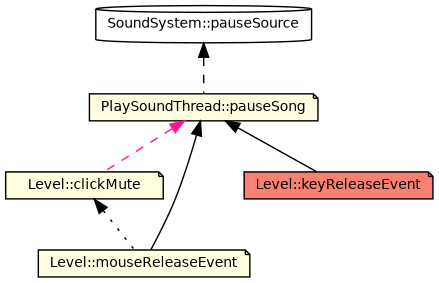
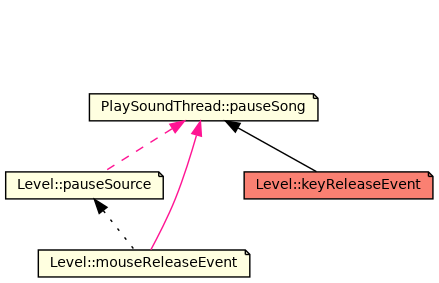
node "SoundSystem::pauseSource": removed
node "Level::clickMute": label "Level::clickMute" -> "Level::pauseSource"
edge "Level::mouseReleaseEvent" -> "PlaySoundThread::pauseSong": color black -> deeppink
